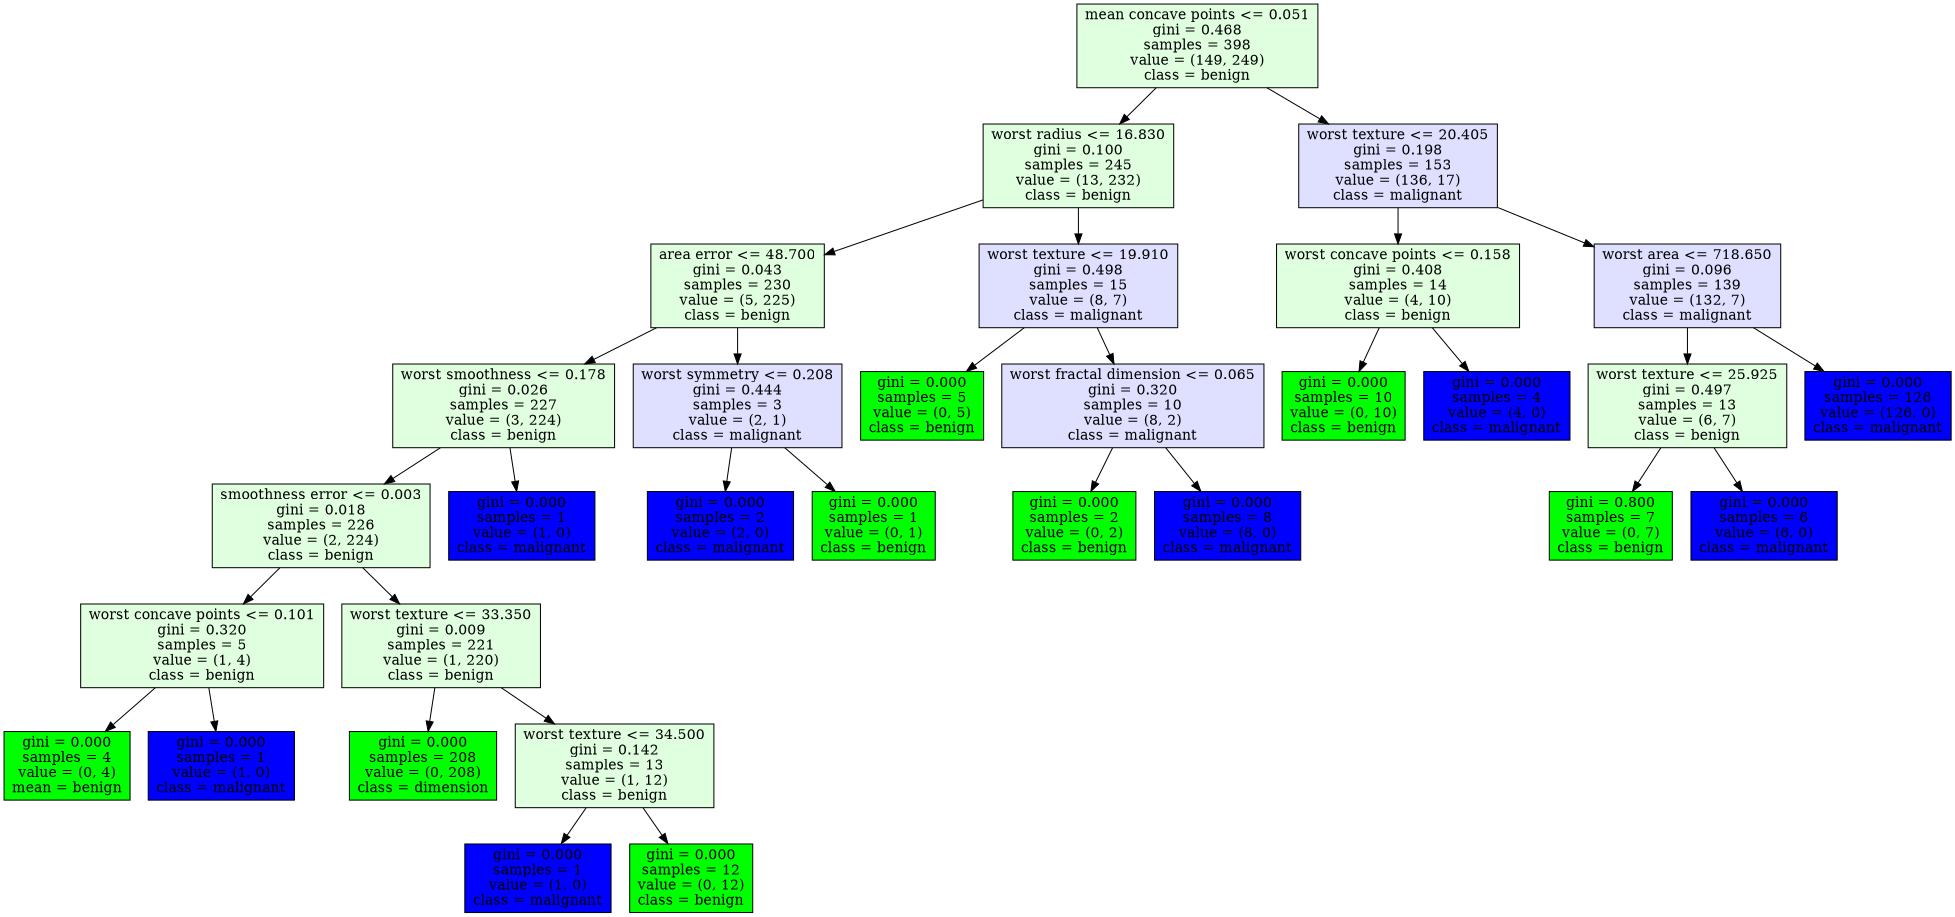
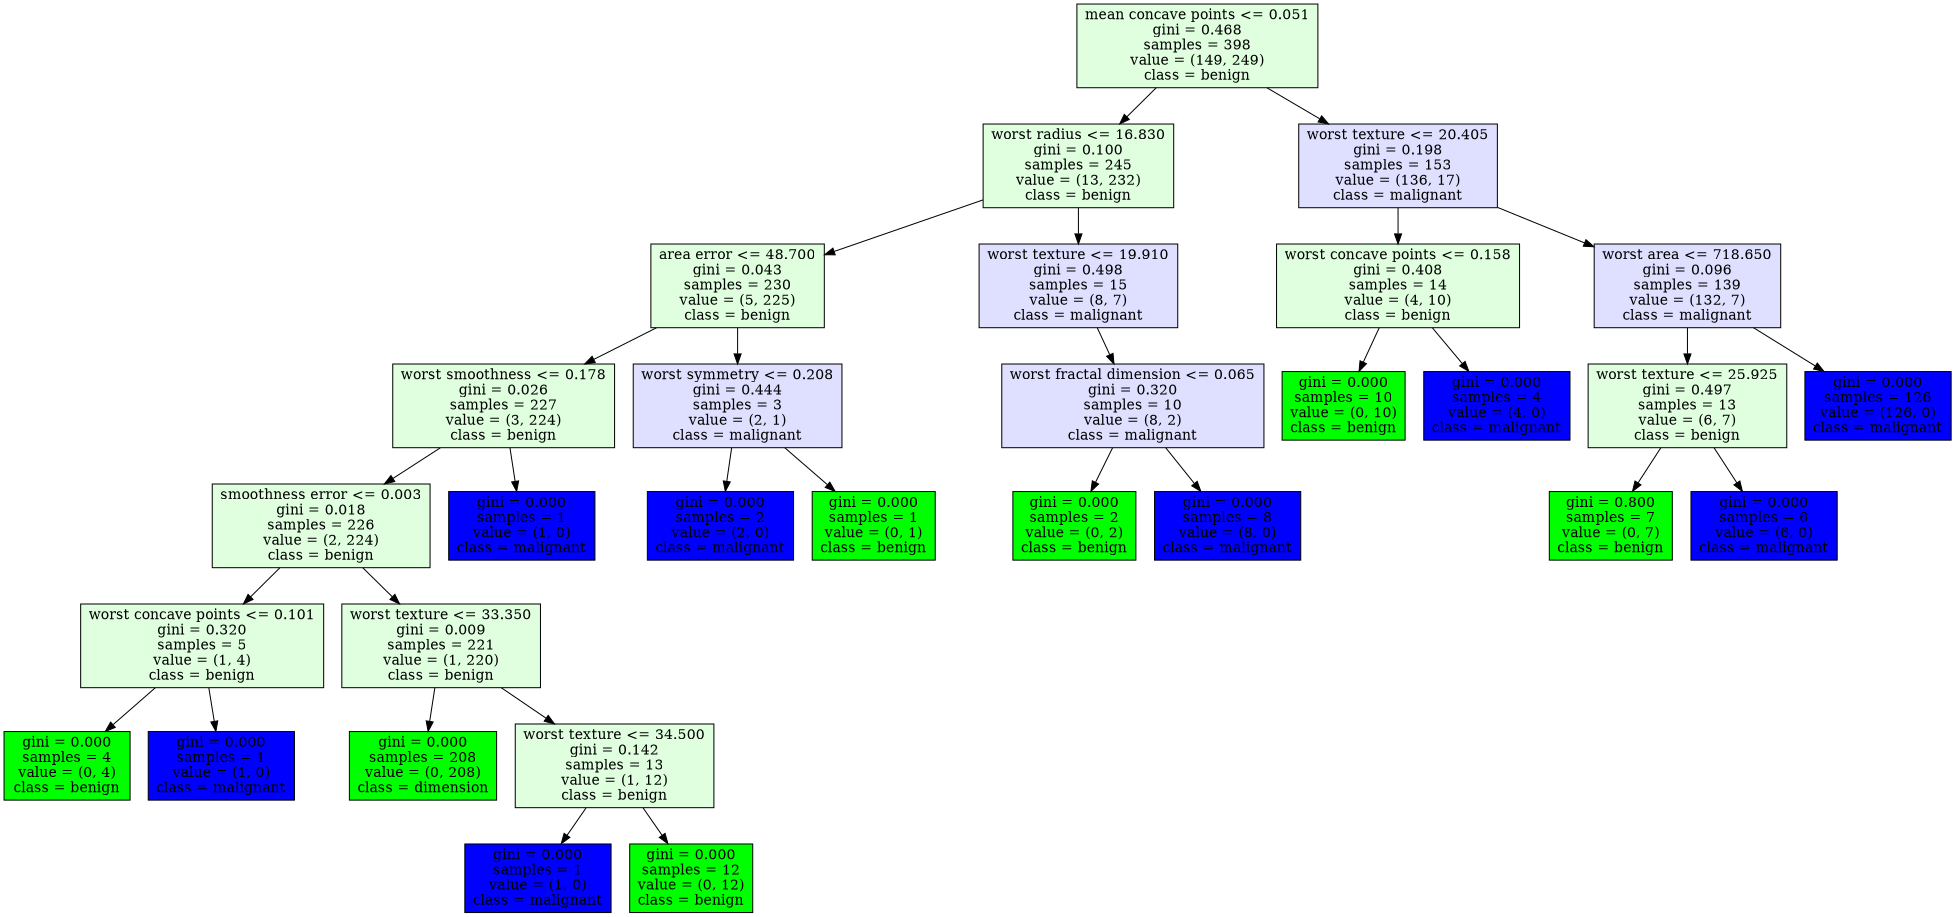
node "gini = 0.000 samples = 5 value = (0, 5) class = benign": removed
node "gini = 0.000 samples = 4 value = (0, 4) mean = benign": label "gini = 0.000 samples = 4 value = (0, 4) mean = benign" -> "gini = 0.000 samples = 4 value = (0, 4) class = benign"
